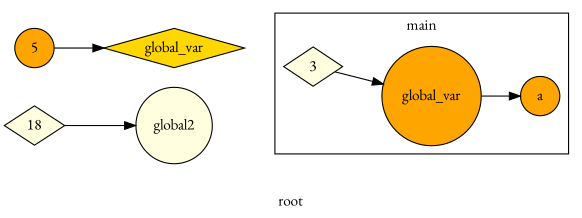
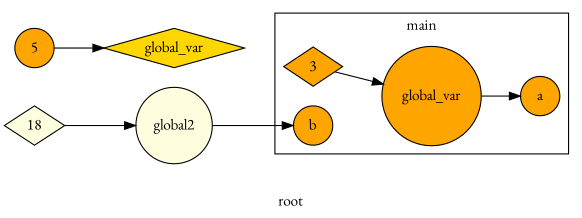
node "3": fillcolor lightyellow -> orange
node "b": added
